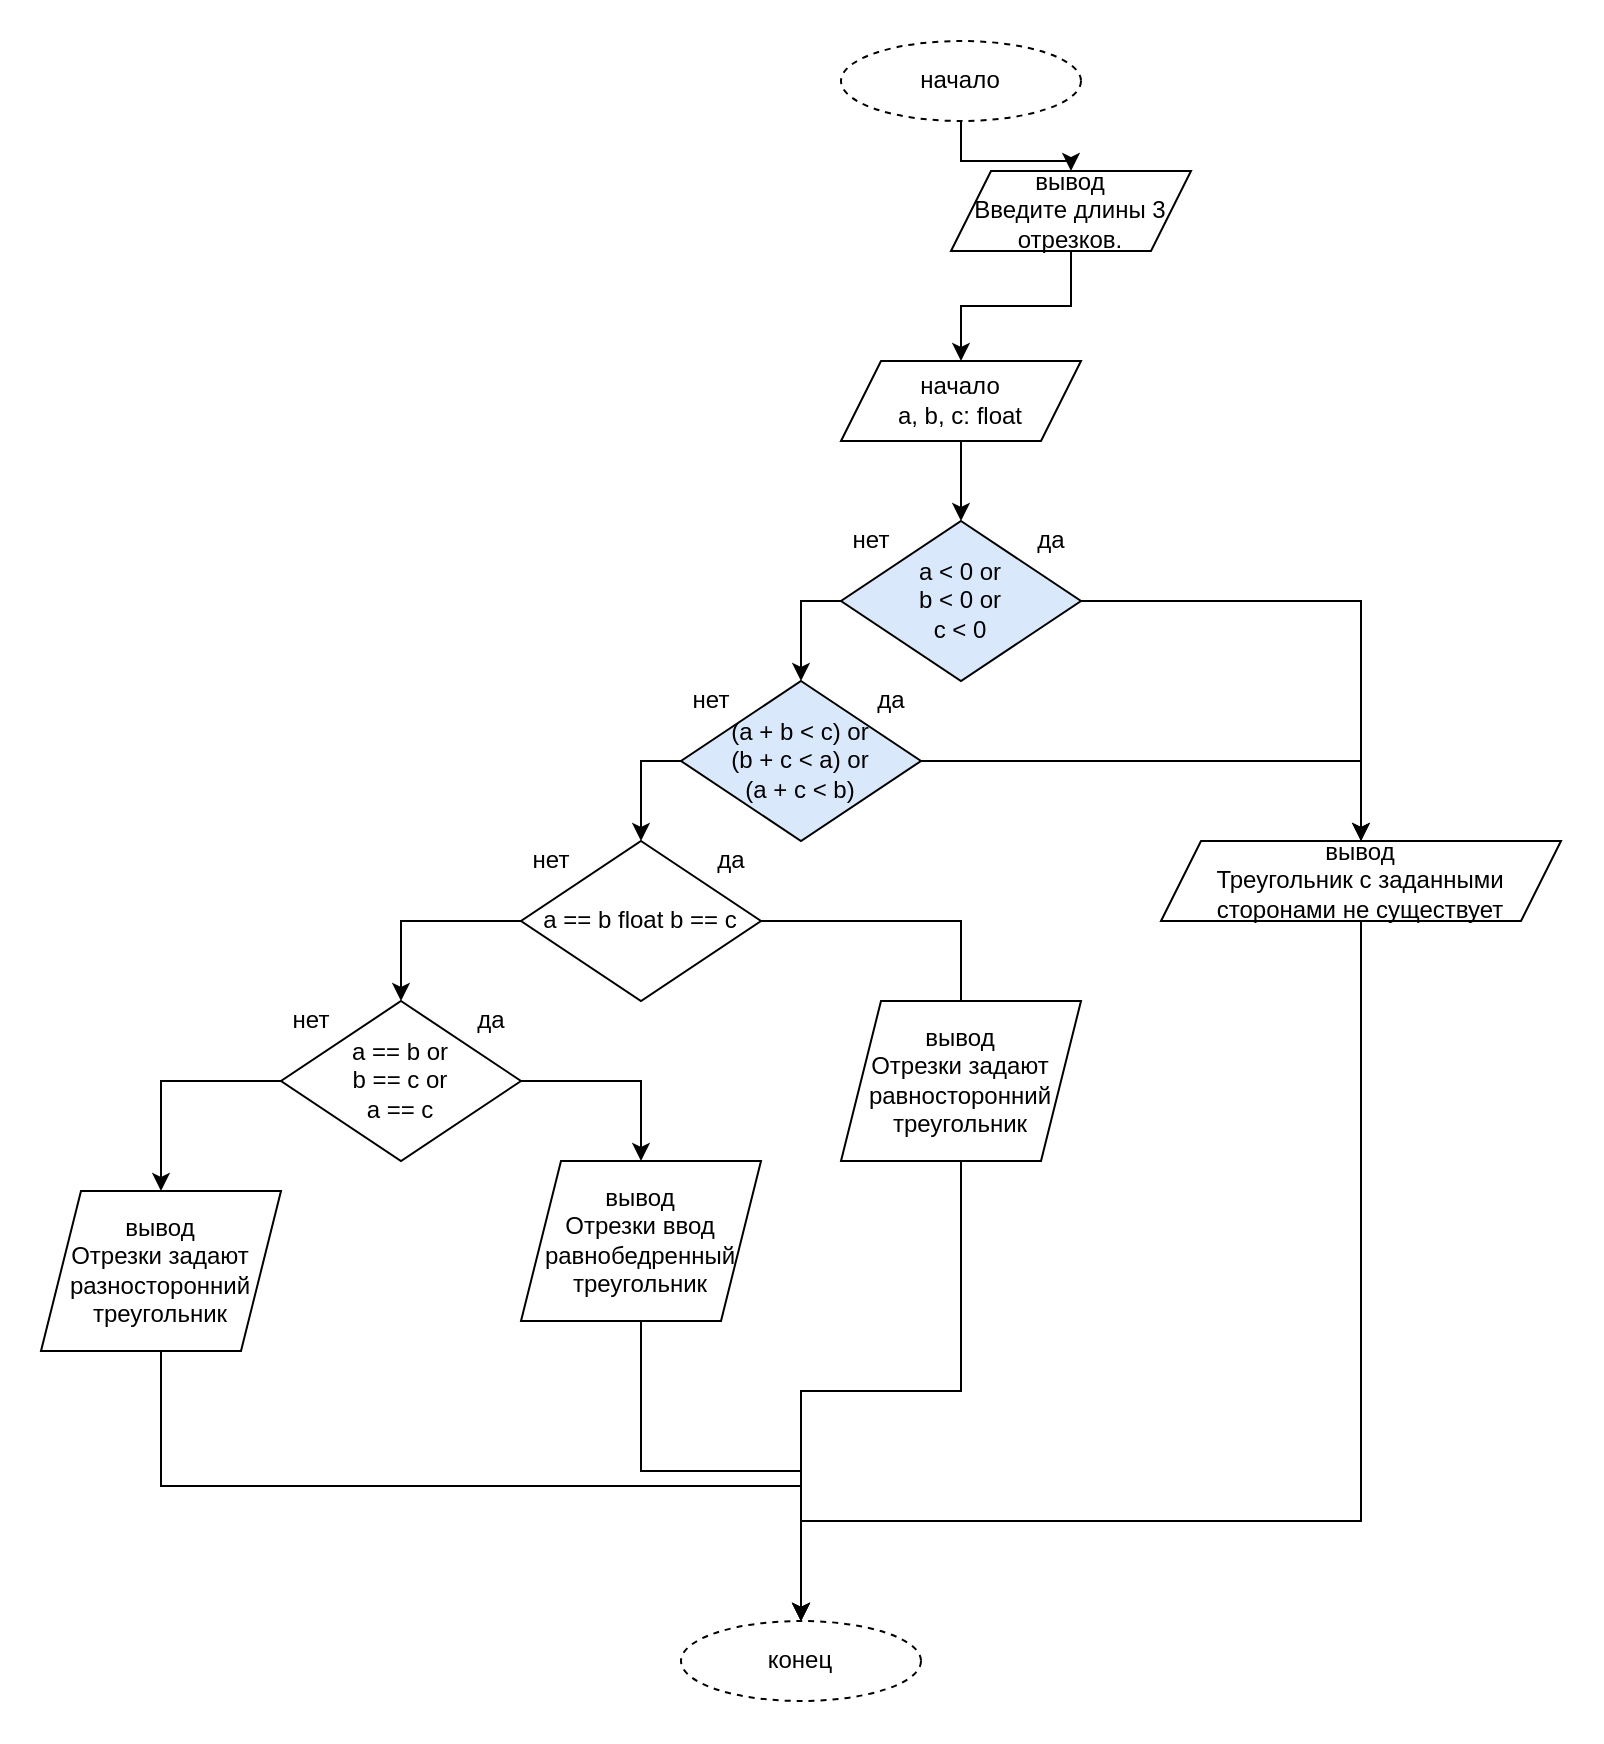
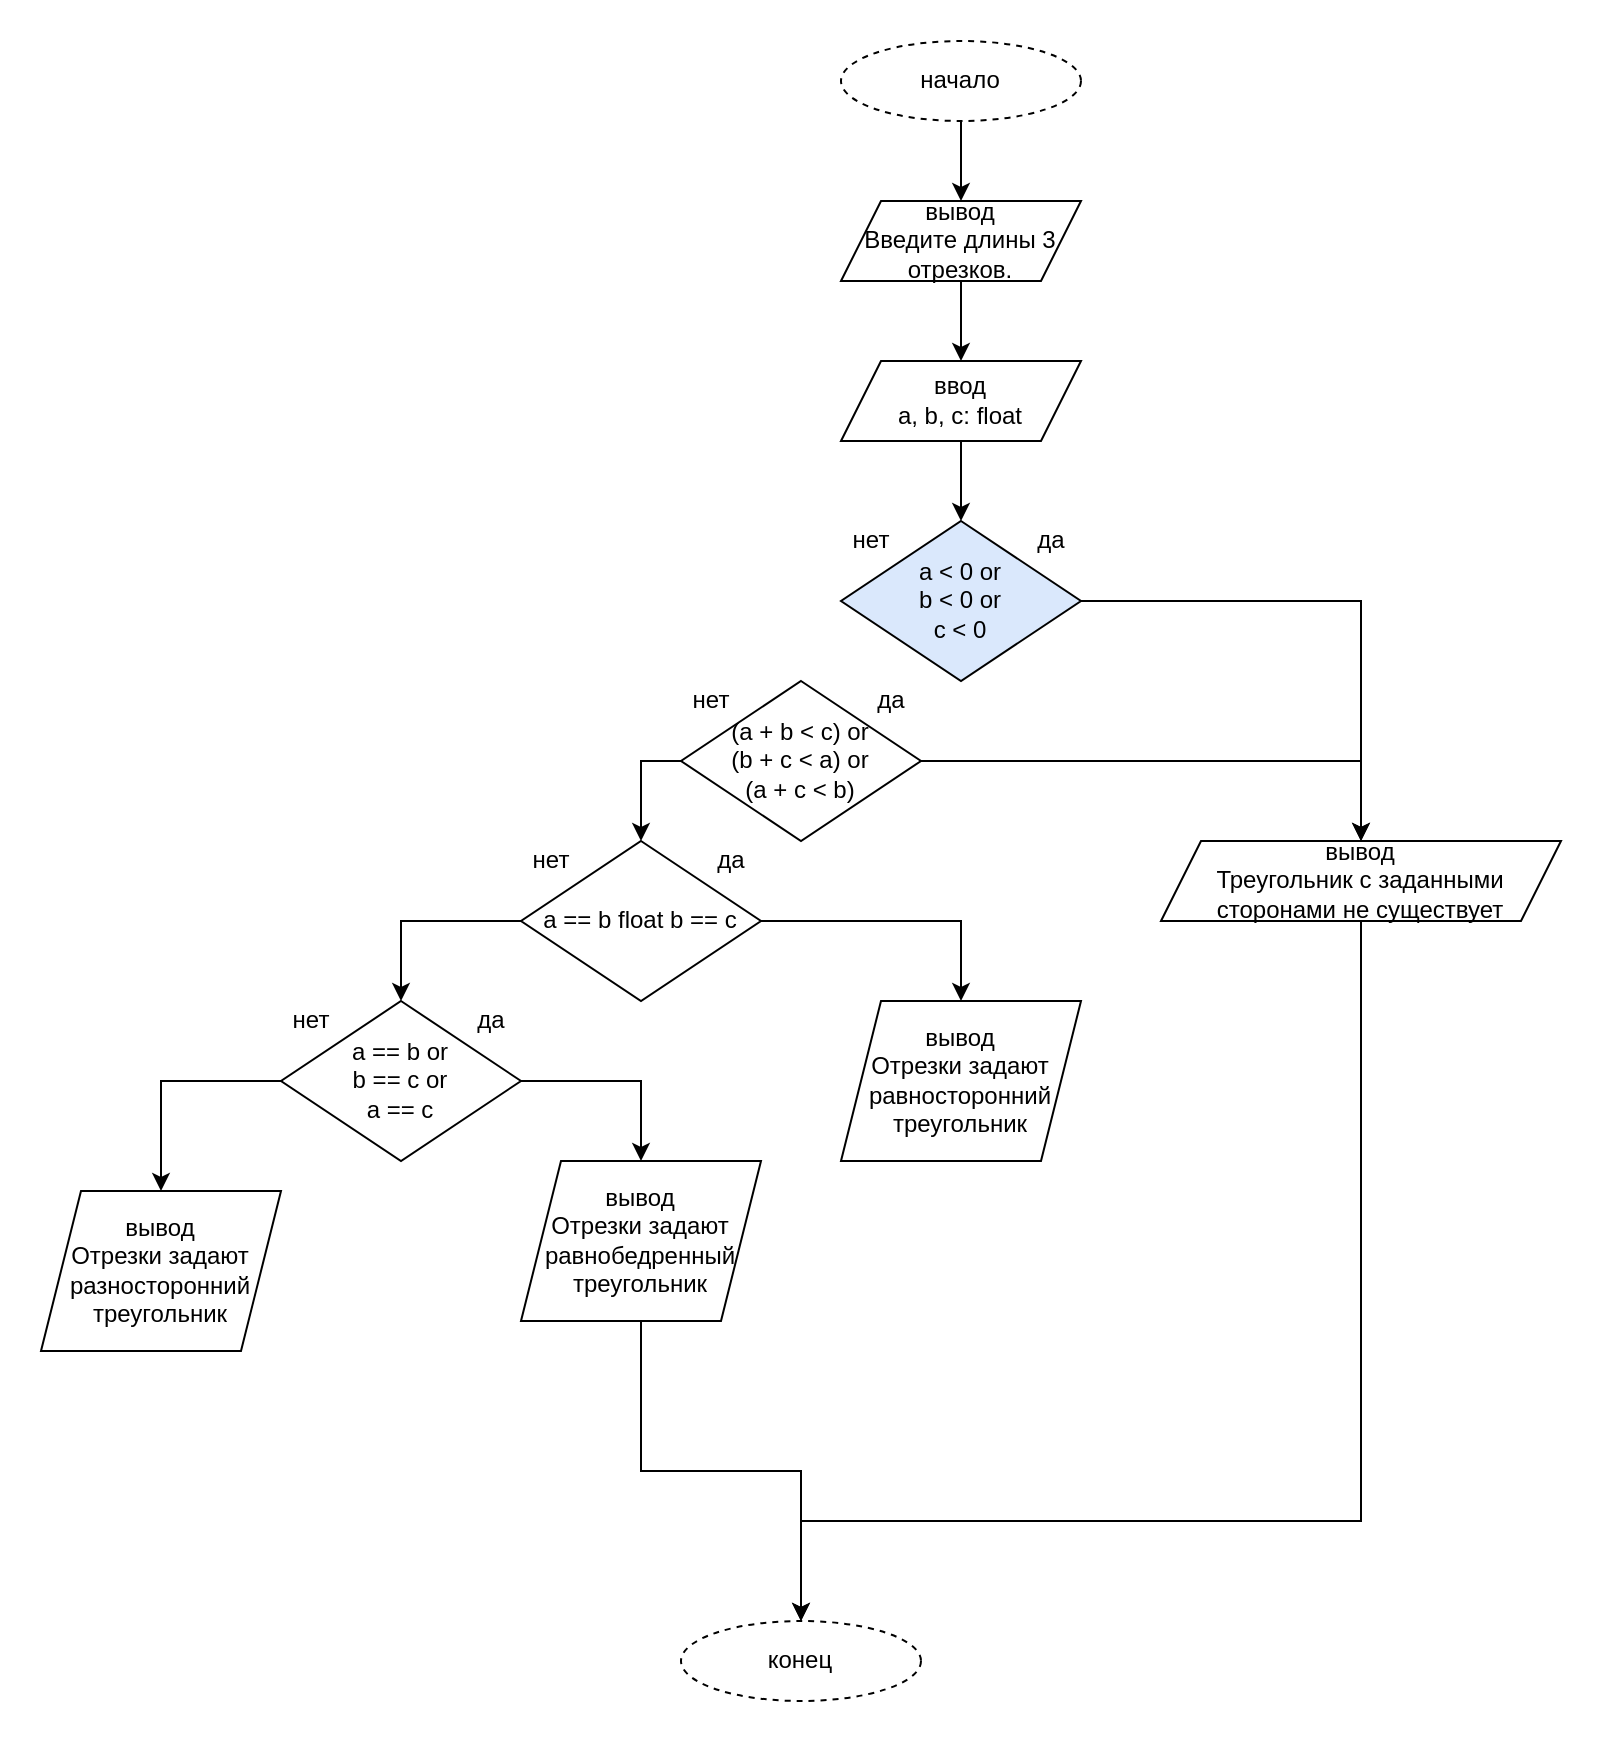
node "вывод Введите длины 3 отрезков.": moved (1071, 211) -> (961, 241)
node "начало a, b, c: float": label "начало a, b, c: float" -> "ввод a, b, c: float"
edge "a < 0 or b < 0 or c < 0" -> "(a + b < c) or (b + c < a) or (a + c < b)": removed
node "(a + b < c) or (b + c < a) or (a + c < b)": fillcolor #dae8fc -> #ffffff
edge "a == b float b == c" -- "вывод Отрезки задают равносторонний треугольник": arrowhead none -> classic
node "вывод Отрезки ввод равнобедренный треугольник": label "вывод Отрезки ввод равнобедренный треугольник" -> "вывод Отрезки задают равнобедренный треугольник"
edge "вывод Отрезки задают равносторонний треугольник" -> "конец": removed
edge "вывод Отрезки задают разносторонний треугольник" -> "конец": removed
